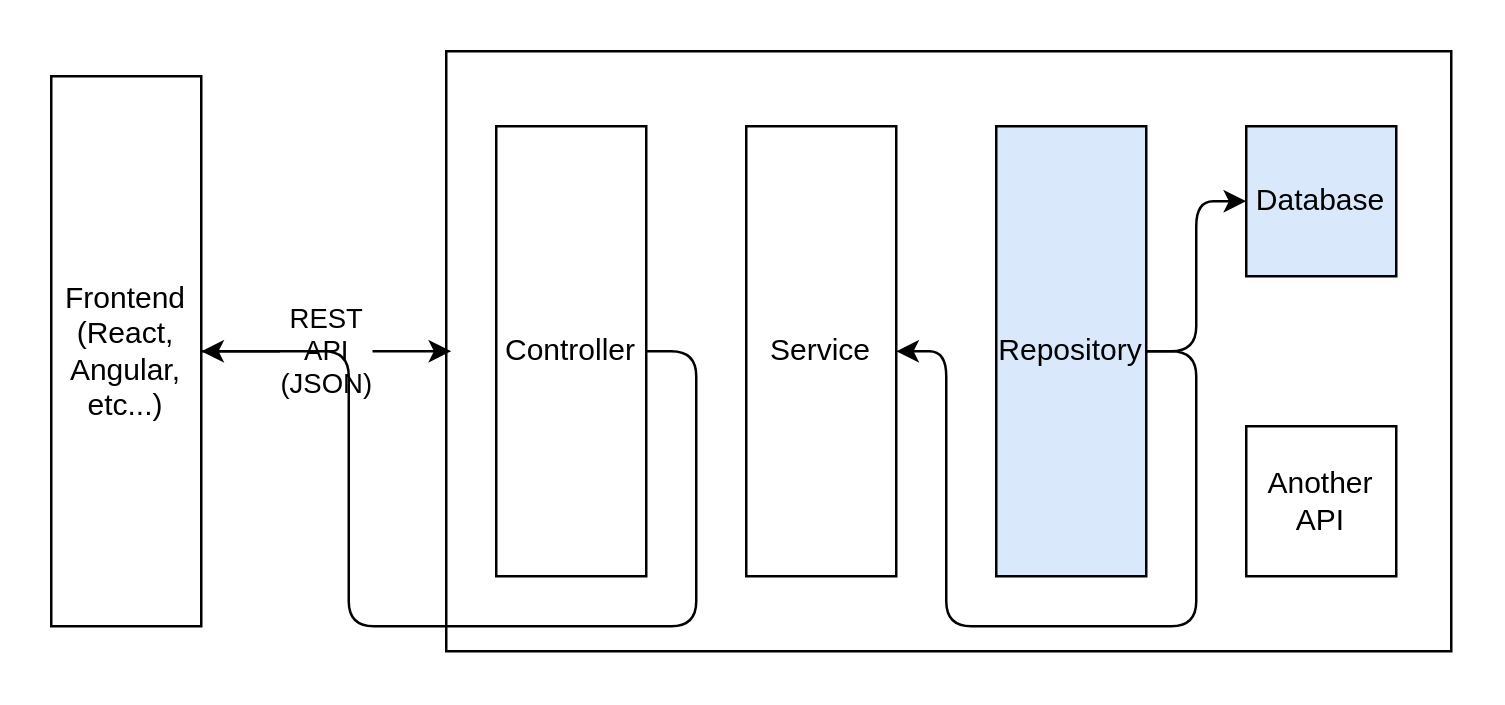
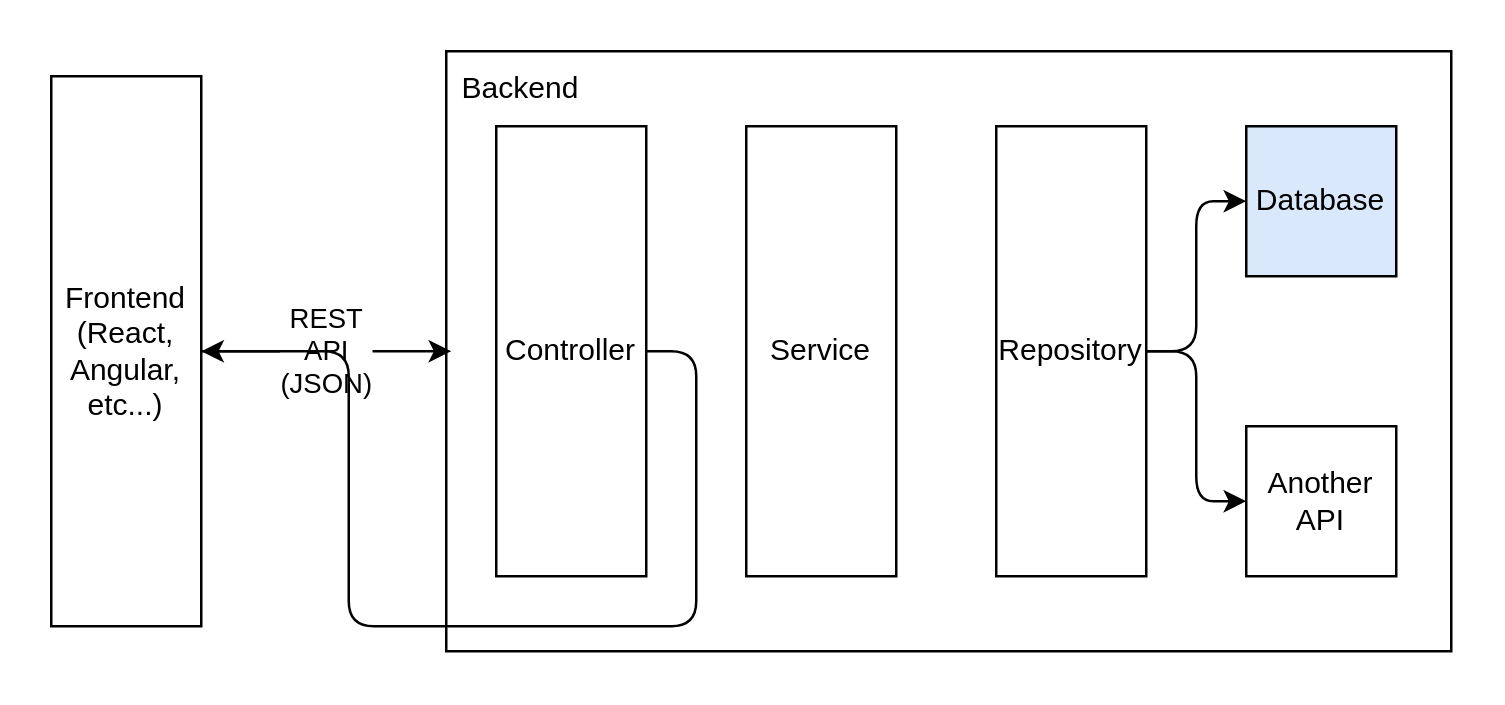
node "Backend": added
node "Repository": fillcolor #dae8fc -> #ffffff
edge "Repository" -> "Service": now "Repository" -> "Another API"
